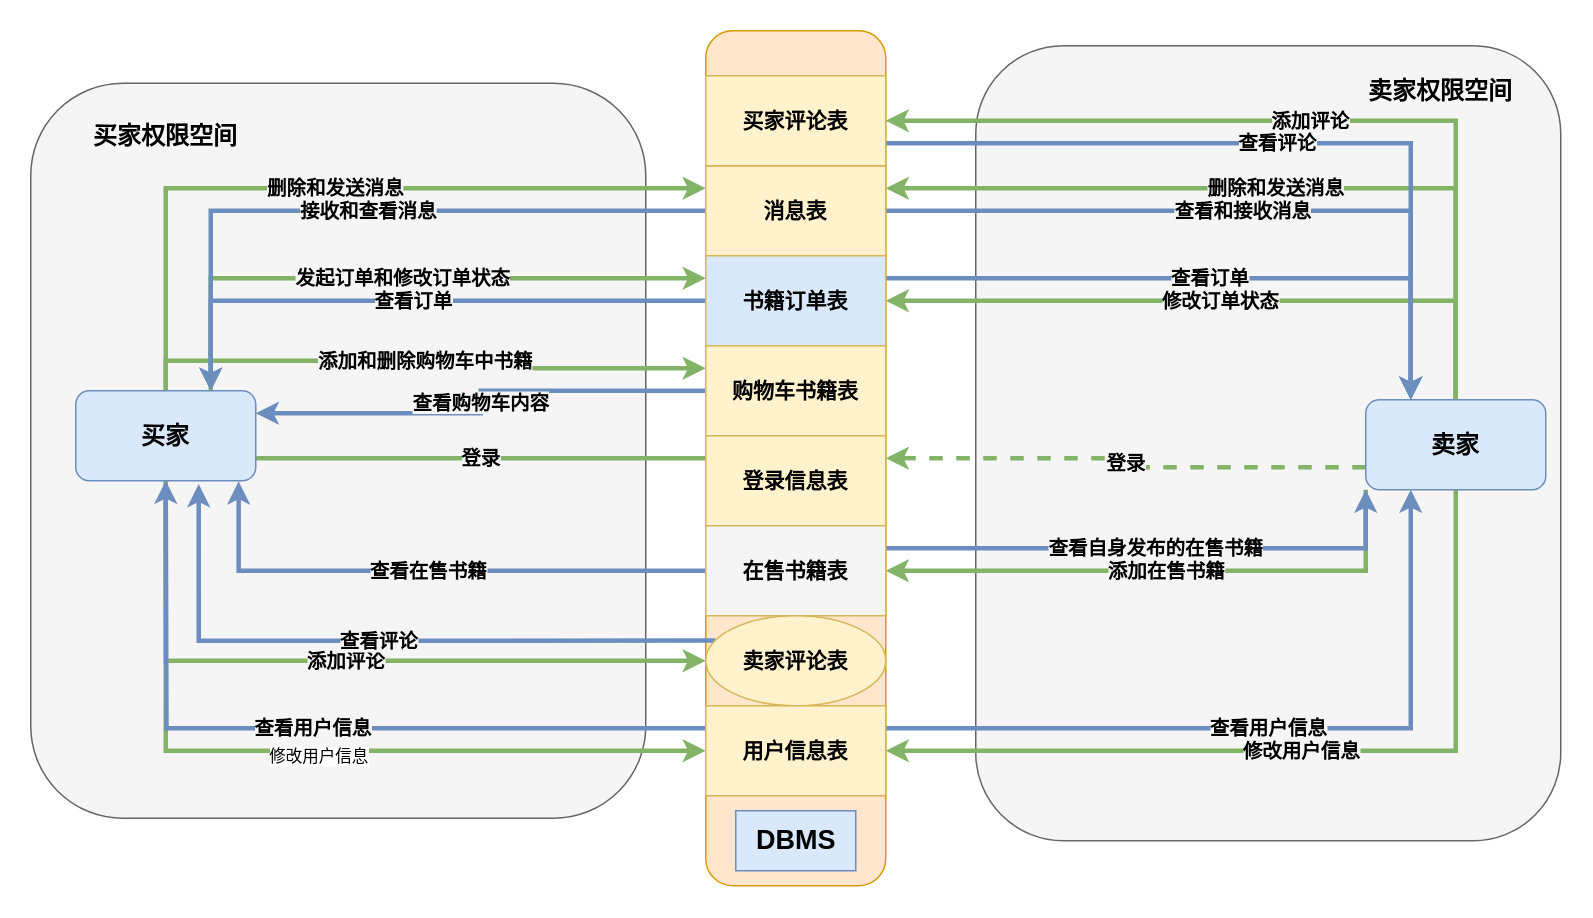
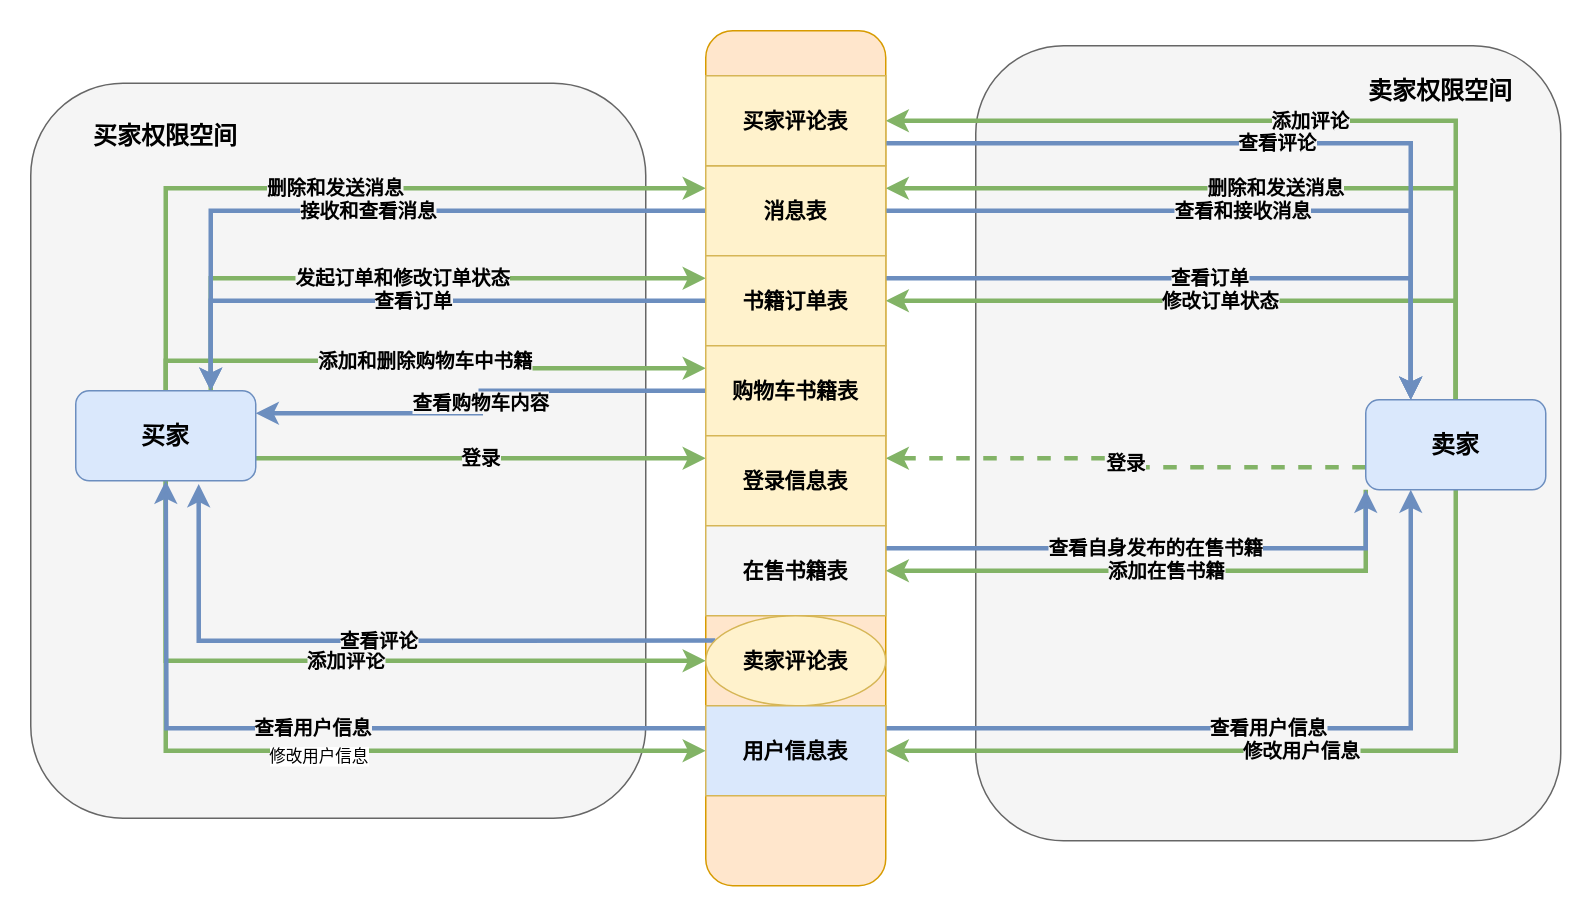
node "书籍订单表": fillcolor #dae8fc -> #fff2cc
edge "买家" -- "登录信息表": arrowhead none -> classic
edge "在售书籍表" -> "买家": removed, label "查看在售书籍"
node "用户信息表": fillcolor #fff2cc -> #dae8fc
node "DBMS": removed
